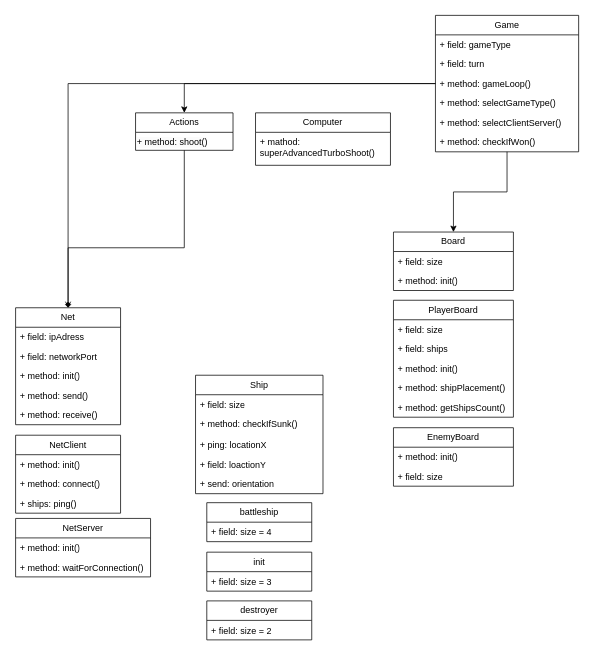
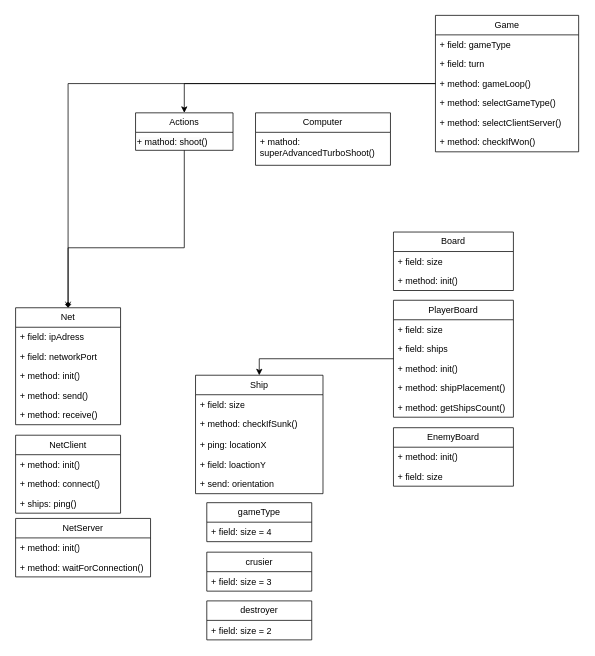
node "+ method: shoot()": label "+ method: shoot()" -> "+ mathod: shoot()"
edge "Game" -> "Board": removed
edge "PlayerBoard" -> "Ship": added
node "battleship": label "battleship" -> "gameType"
node "init": label "init" -> "crusier"
